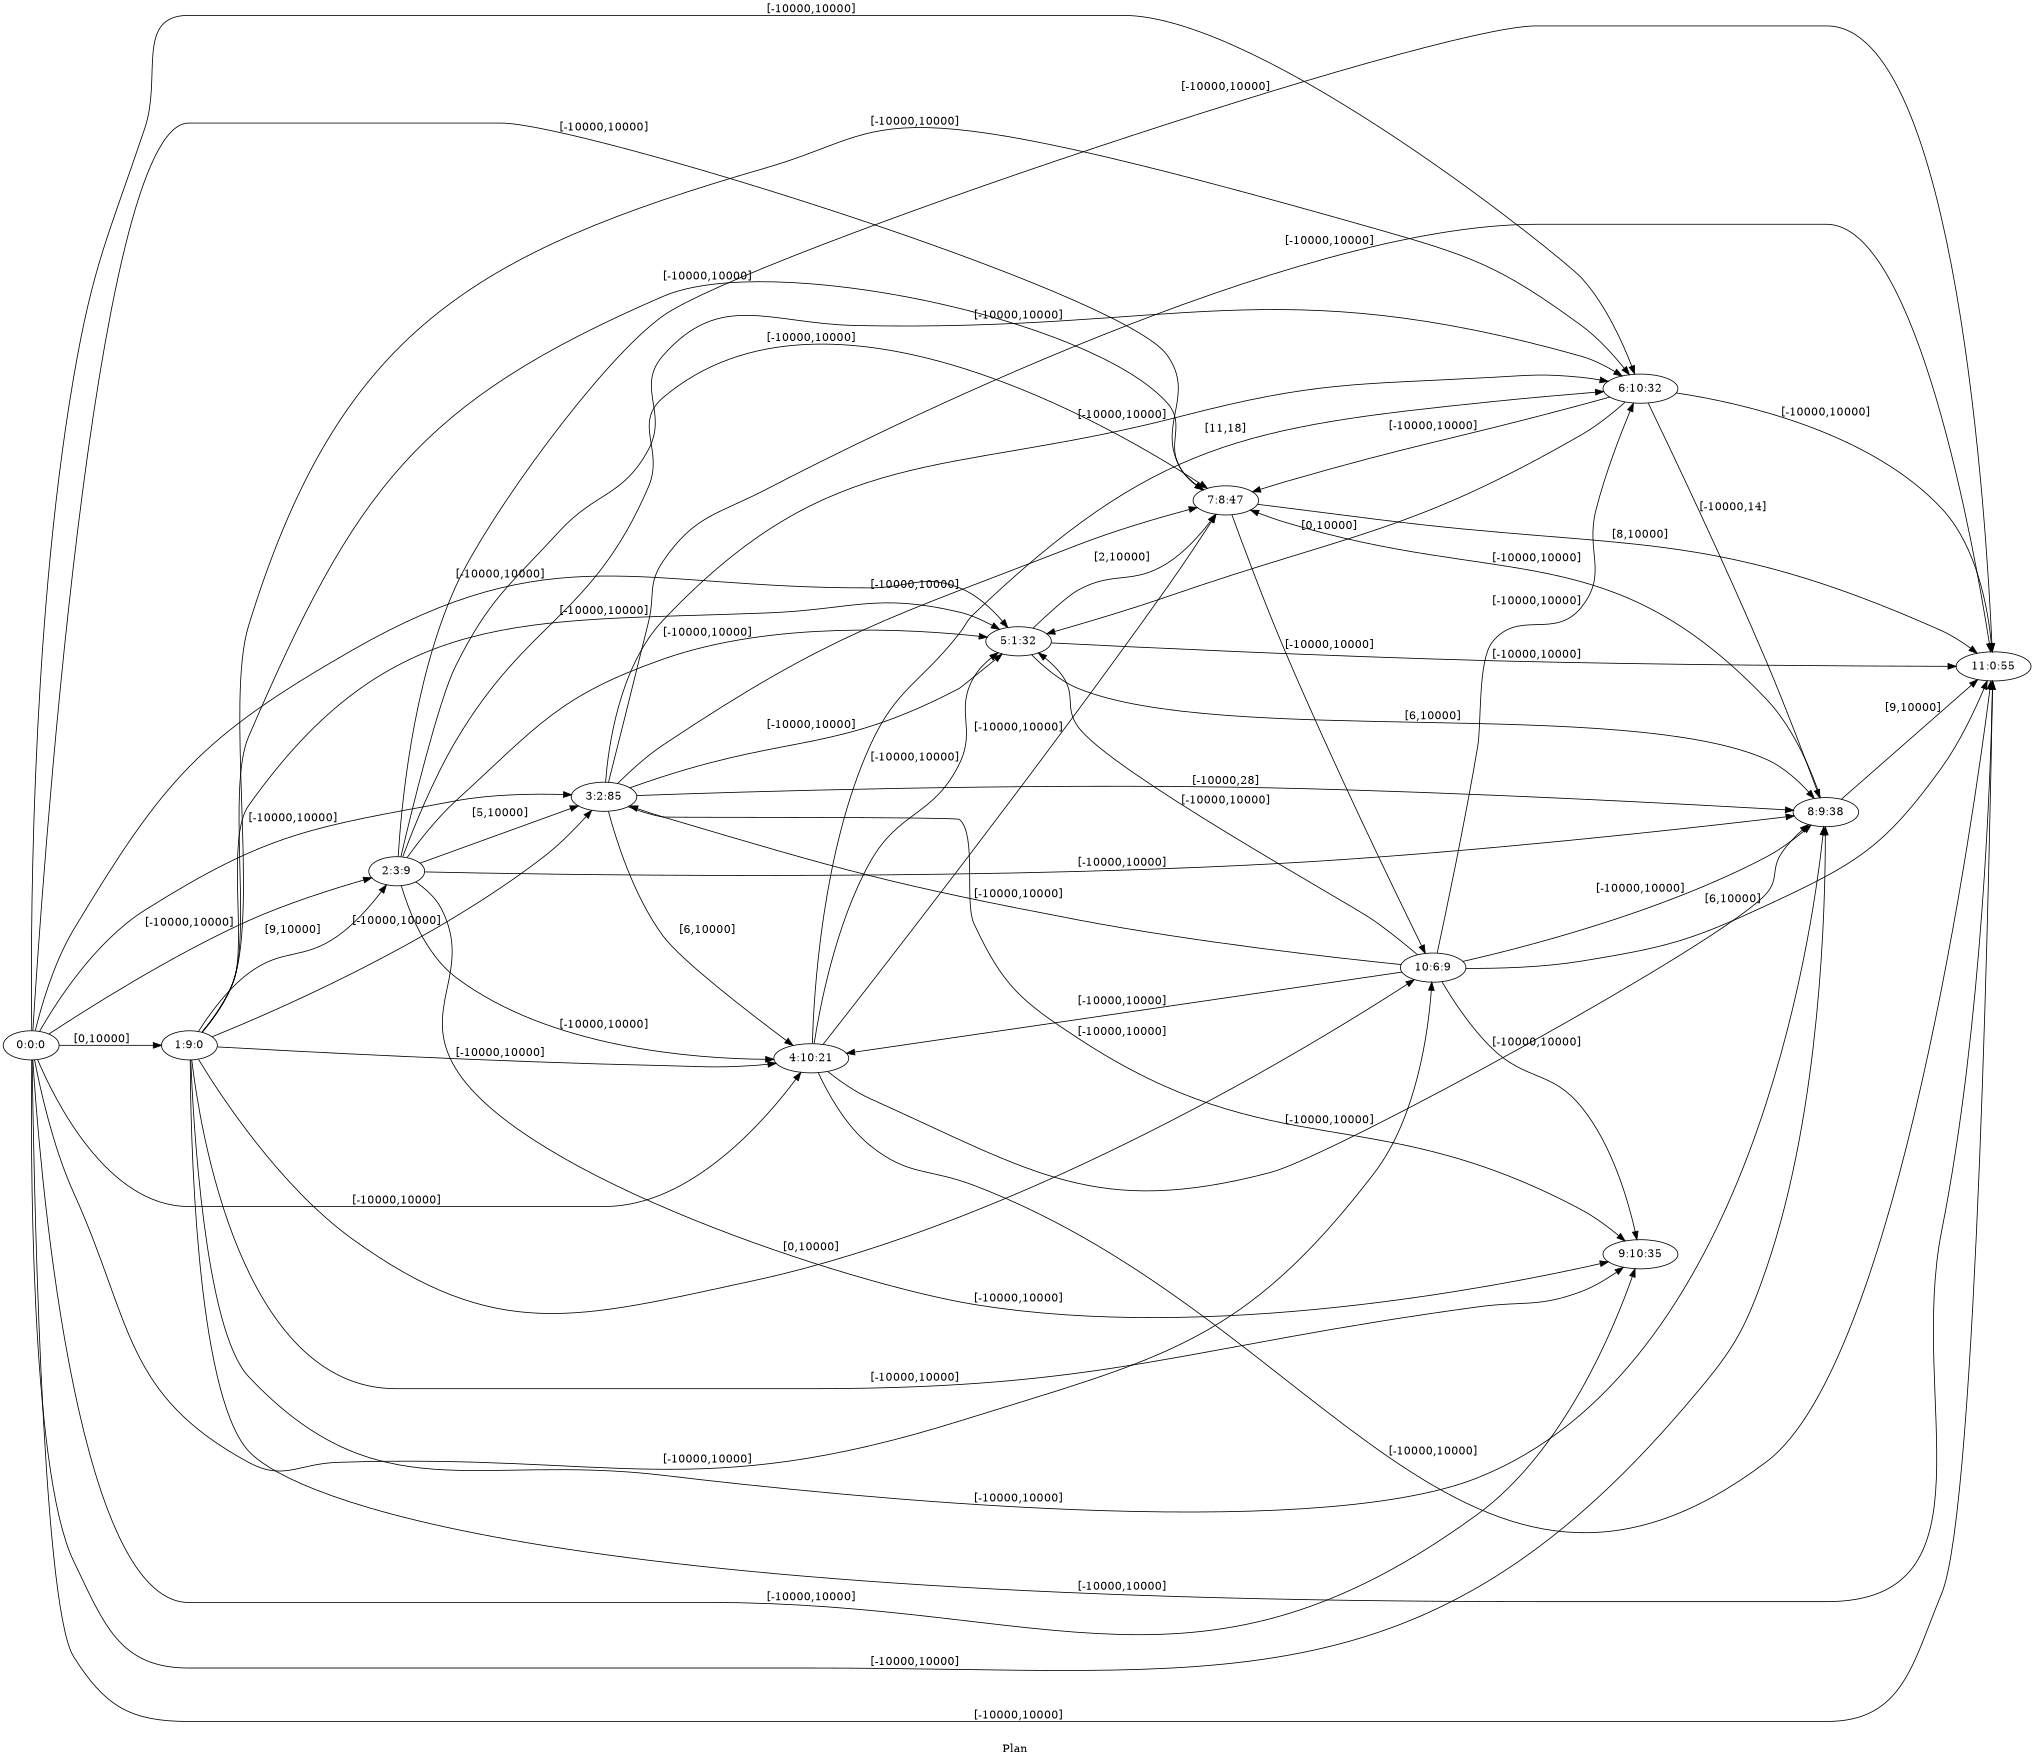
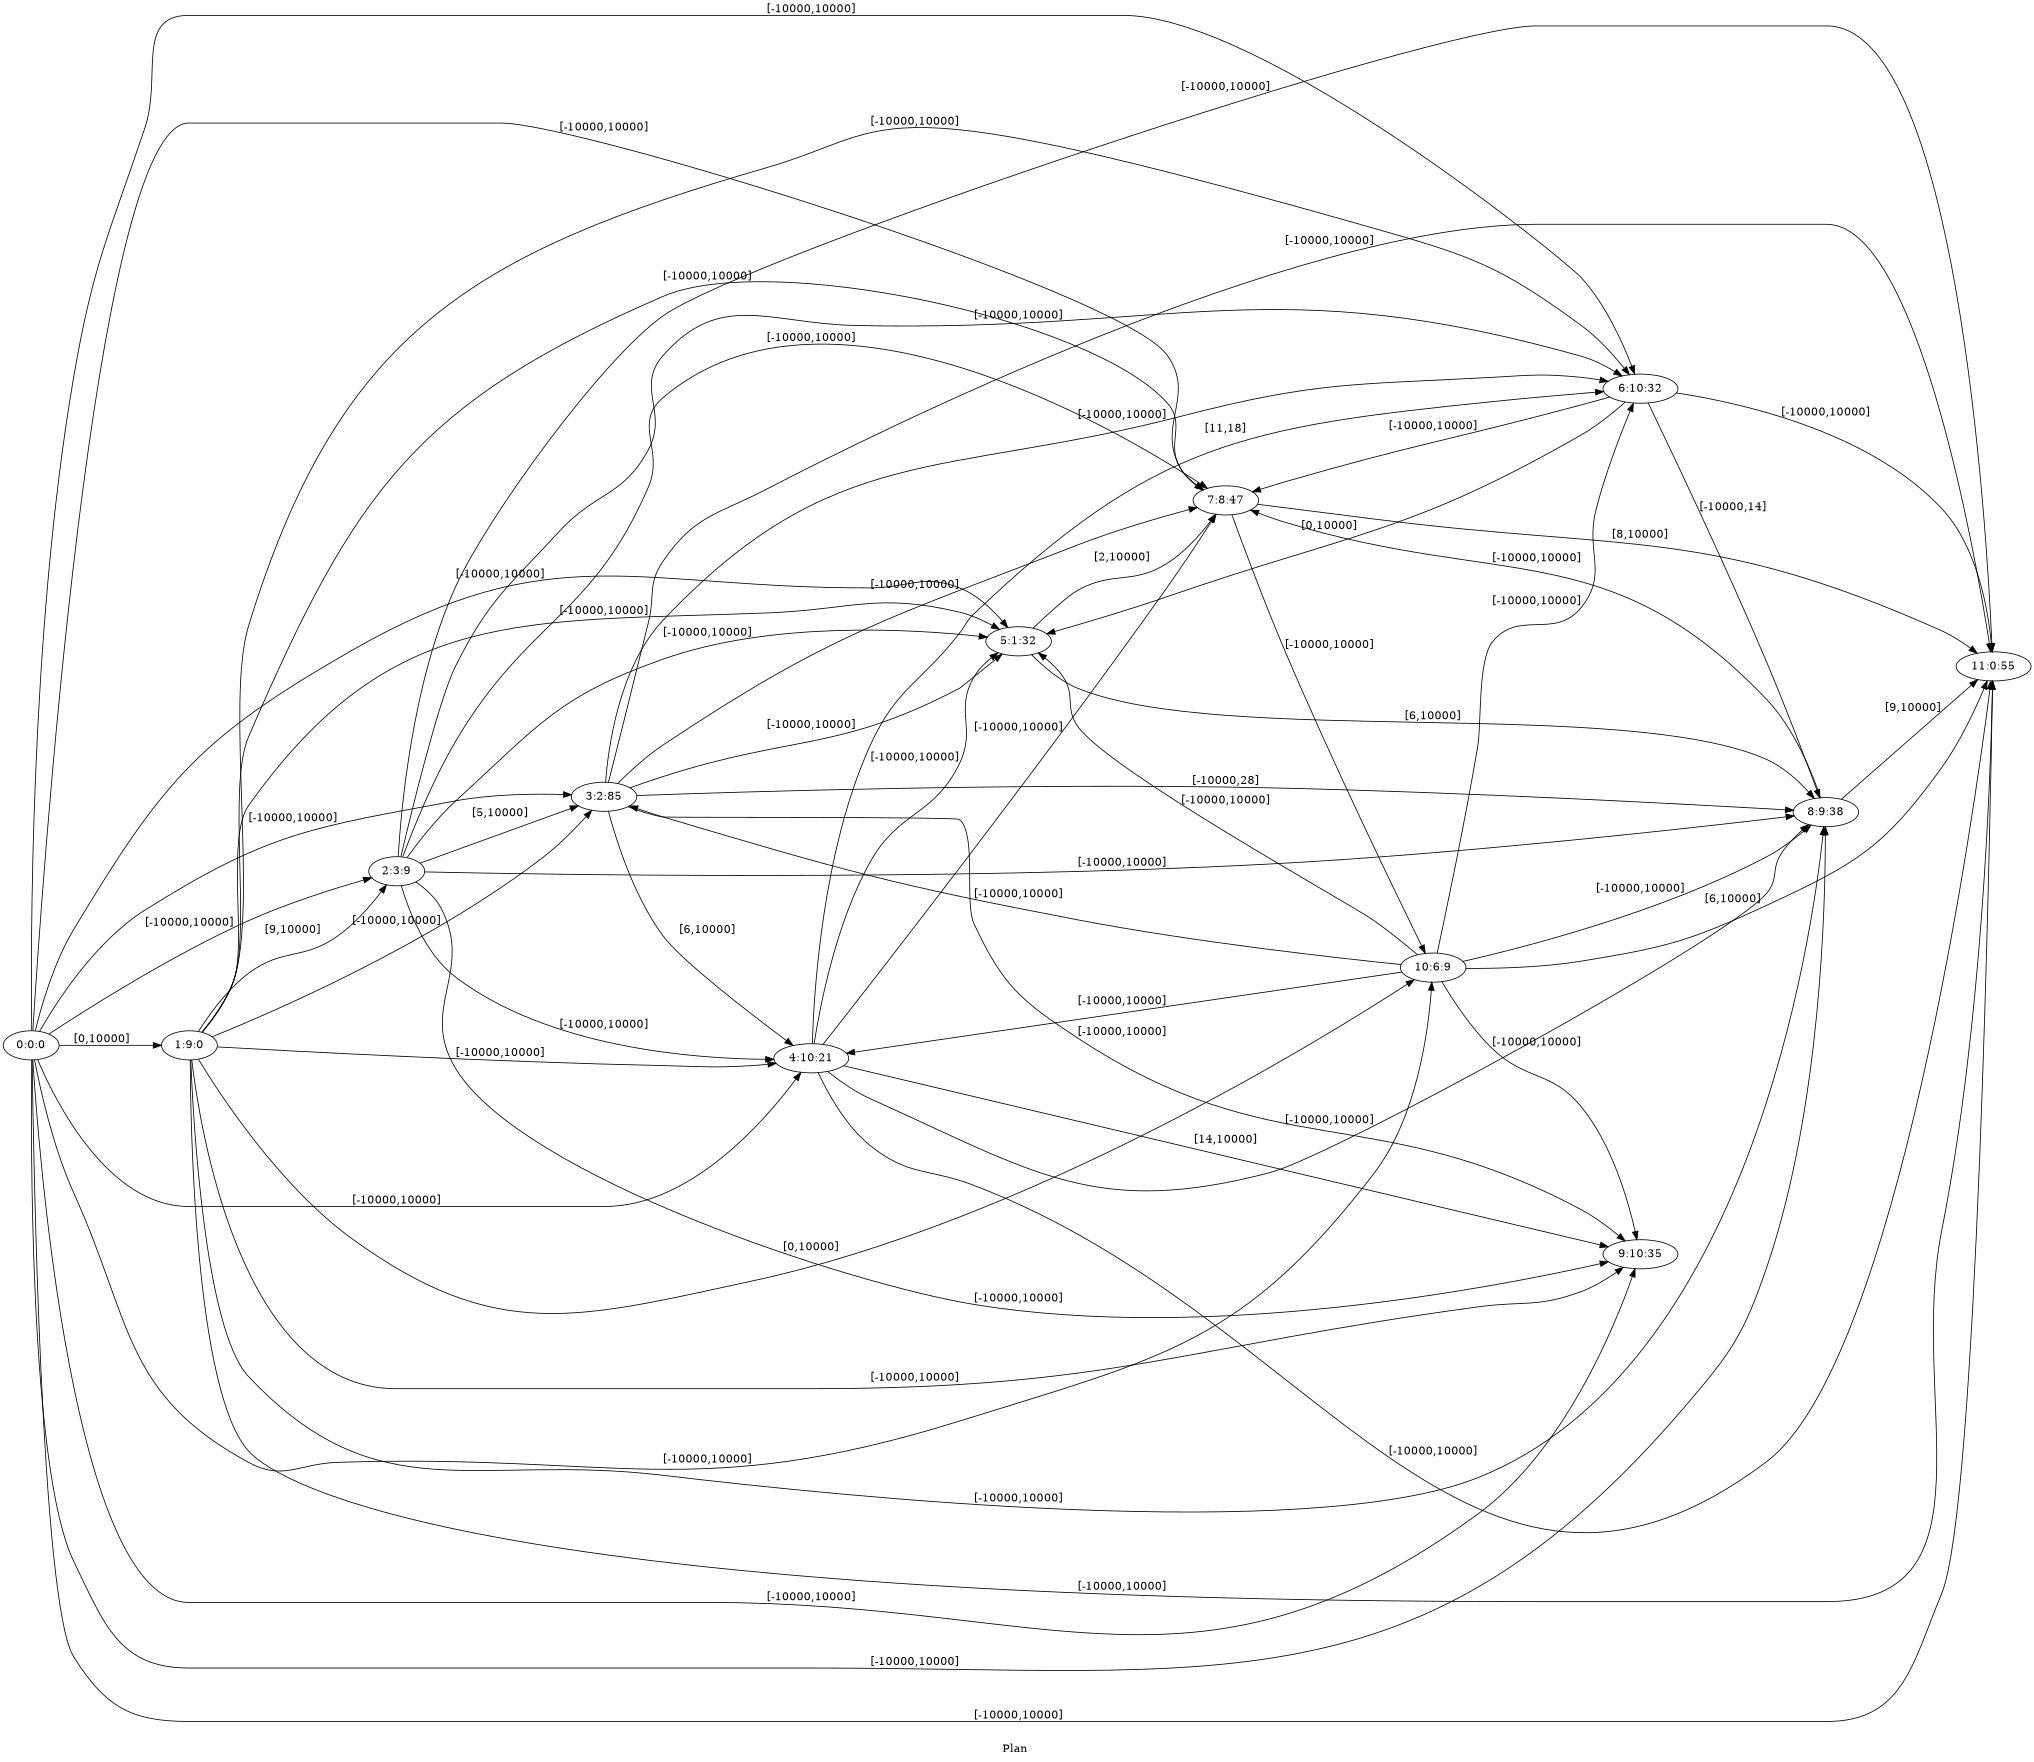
edge "5:1:32" -> "11:0:55": removed, label "[-10000,10000]"
edge "4:10:21" -> "9:10:35": added, label "[14,10000]"
